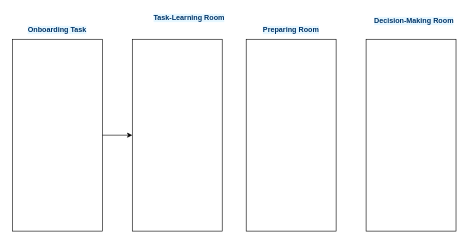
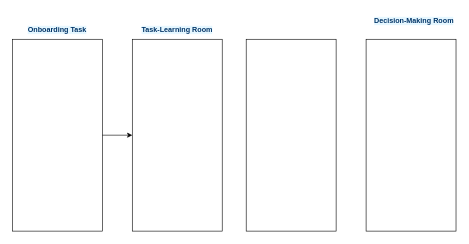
node "Task-Learning Room": moved (189, 18) -> (177, 30)
node "Preparing Room": removed
